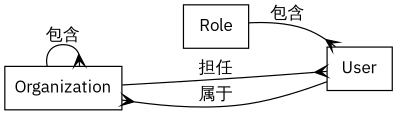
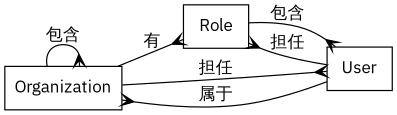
edge "Organization" -> "Role": added, label "有"
edge "User" -> "Role": added, label "担任"
